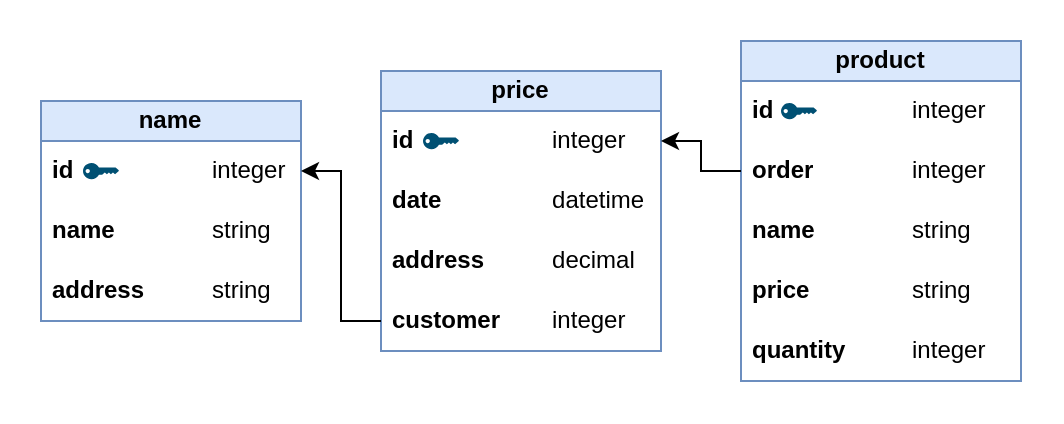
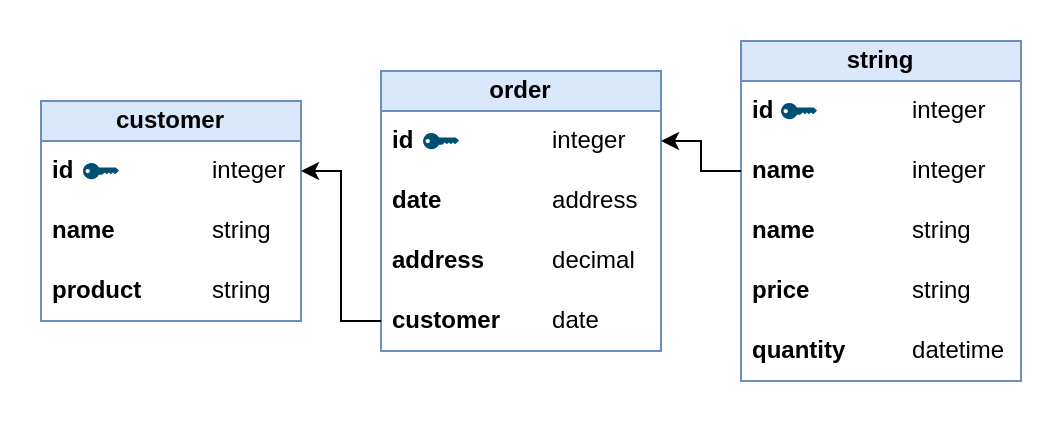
node "product": label "product" -> "string"
node "price": label "price" -> "order"
node "name": label "name" -> "customer"
node "order integer": label "order integer" -> "name integer"
node "date datetime": label "date datetime" -> "date address"
node "address string": label "address string" -> "product string"
node "customer integer": label "customer integer" -> "customer date"
node "quantity integer": label "quantity integer" -> "quantity datetime"
